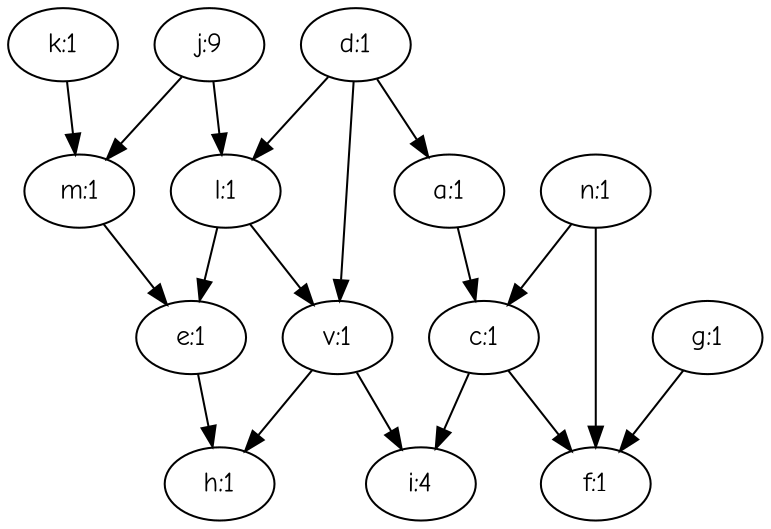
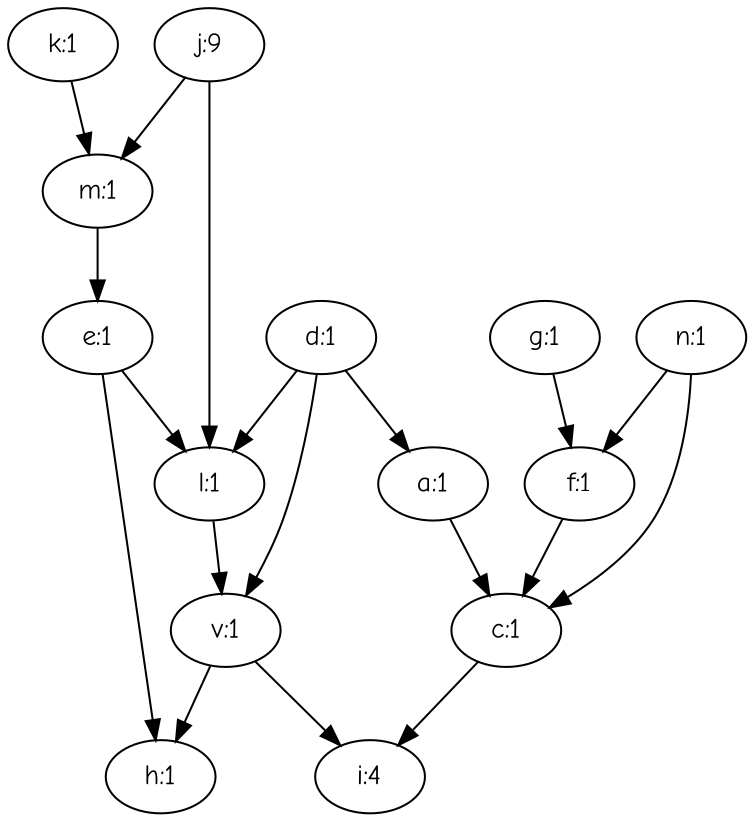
edge "l:1" -> "e:1": reversed
edge "c:1" -> "f:1": reversed
